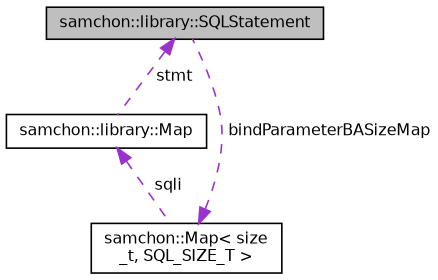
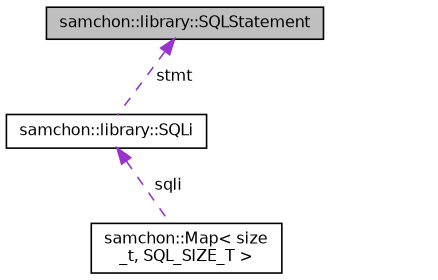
edge "samchon::library::SQLStatement" -> "samchon::Map< size _t, SQL_SIZE_T >": removed, label "bindParameterBASizeMap"
node "samchon::library::Map": label "samchon::library::Map" -> "samchon::library::SQLi"
